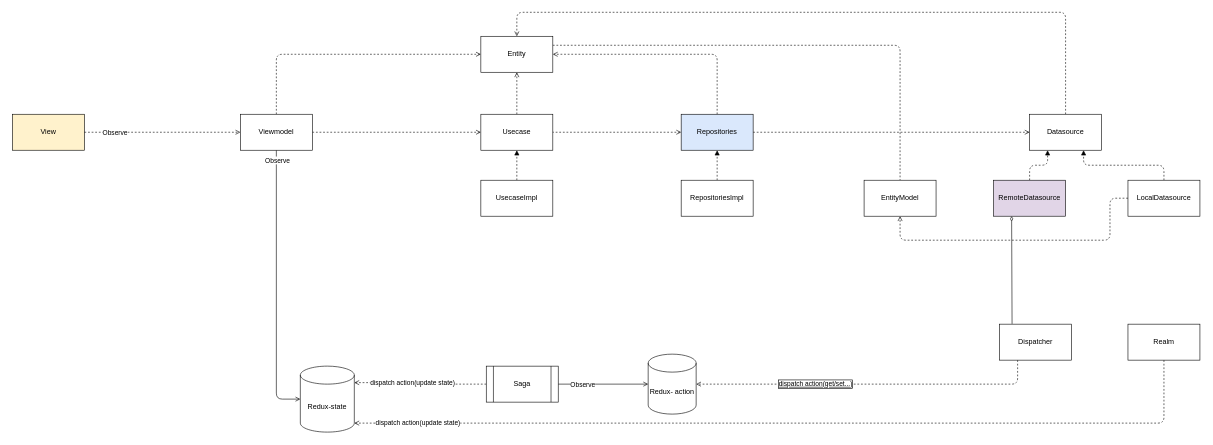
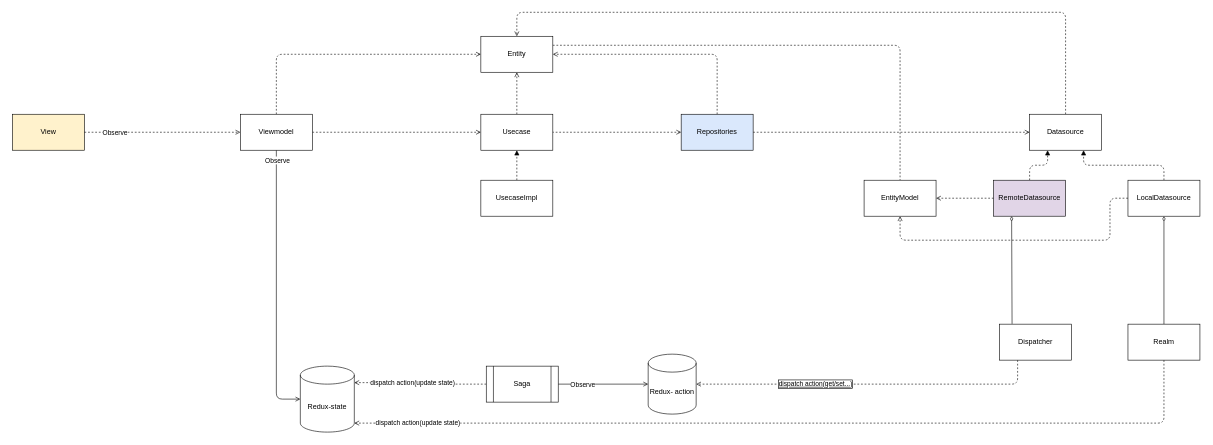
edge "RepositoriesImpl" -> "Repositories": removed
node "RepositoriesImpl": removed
edge "RemoteDatasource" -> "EntityModel": added
edge "Realm" -> "LocalDatasource": added
